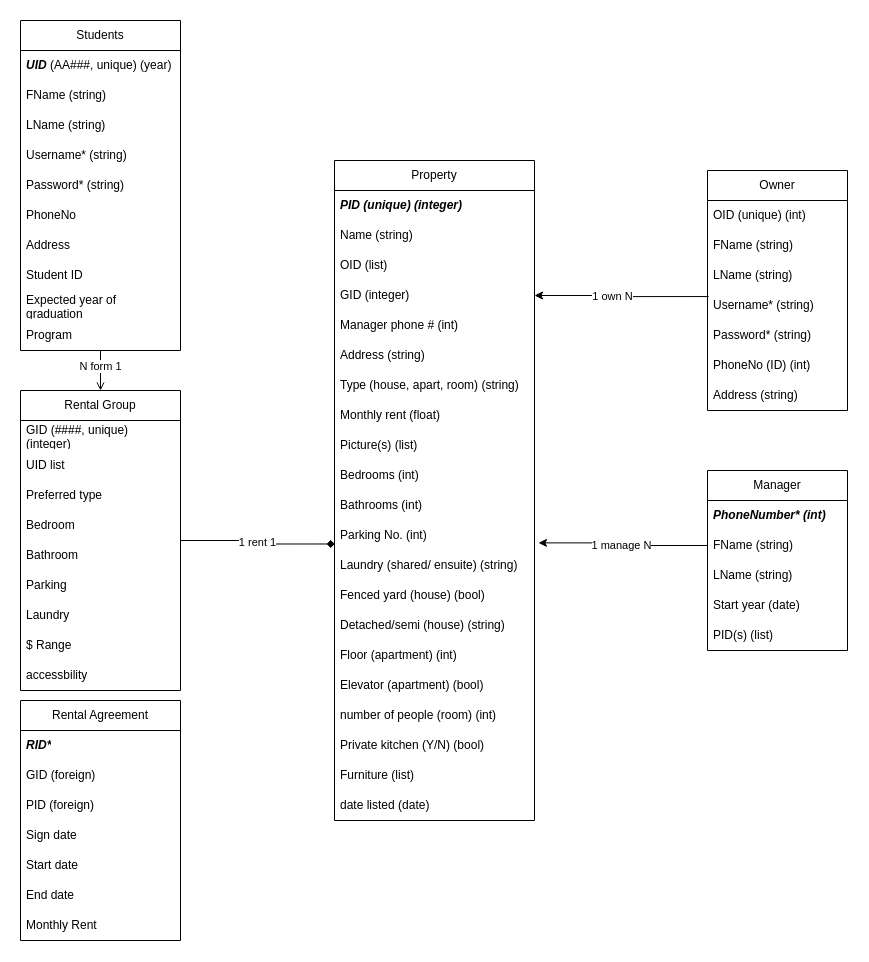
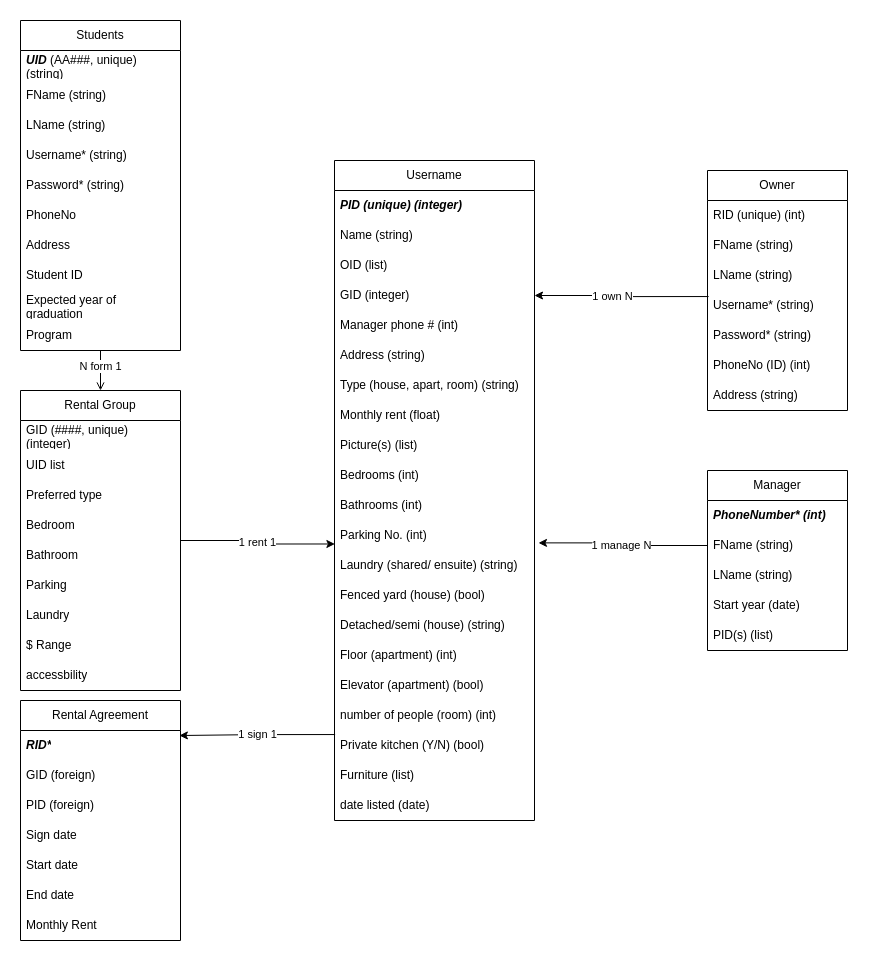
node "UID (AA###, unique) (year)": label "UID (AA###, unique) (year)" -> "UID (AA###, unique) (string)"
node "Property": label "Property" -> "Username"
node "OID (unique) (int)": label "OID (unique) (int)" -> "RID (unique) (int)"
edge "Rental Group" -> "Parking No. (int)": arrowhead diamond -> classic
edge "number of people (room) (int)" -> "RID*": added, label "1 sign 1"
